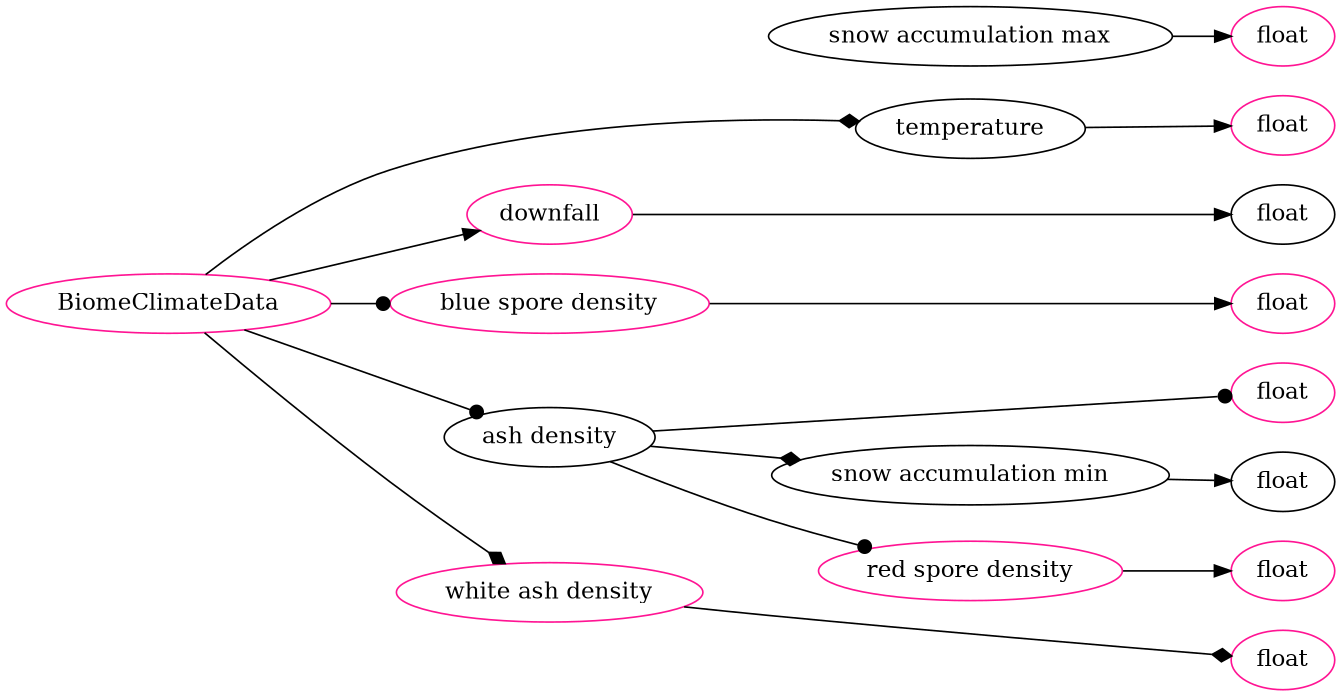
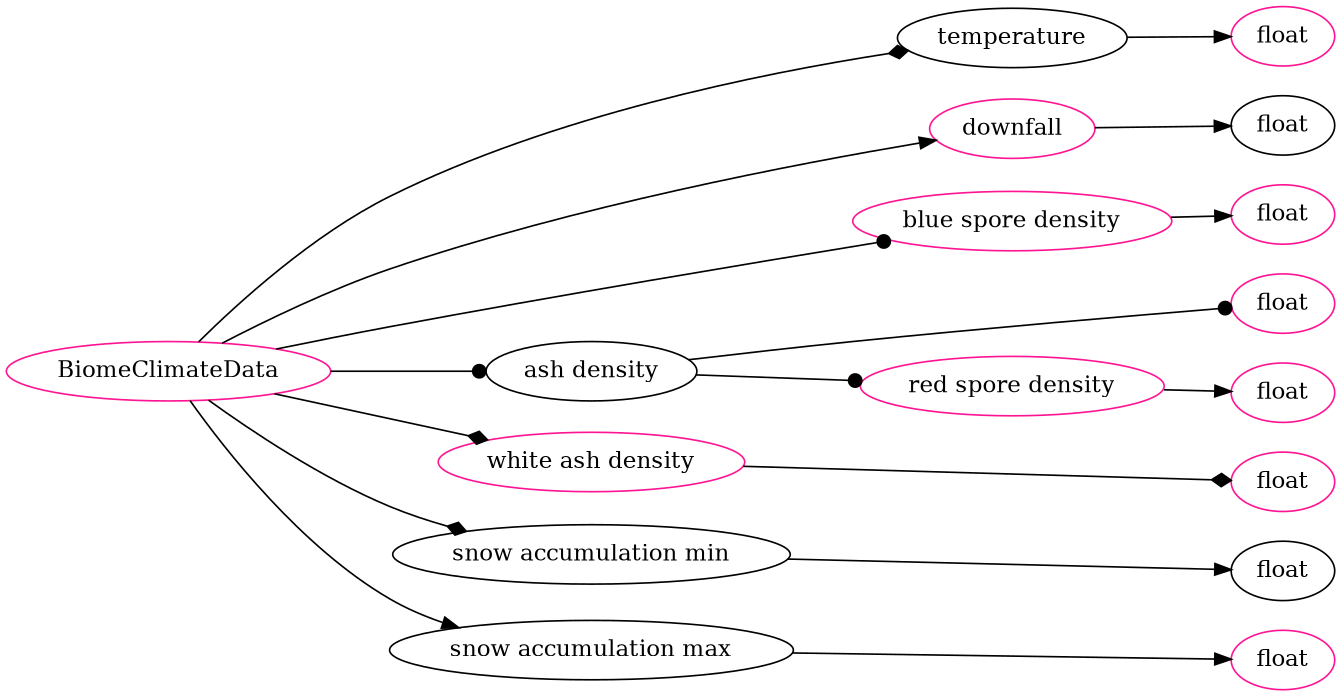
edge "ash density" -> "snow accumulation min": now "BiomeClimateData" -> "snow accumulation min"
edge "BiomeClimateData" -> "snow accumulation max": added
